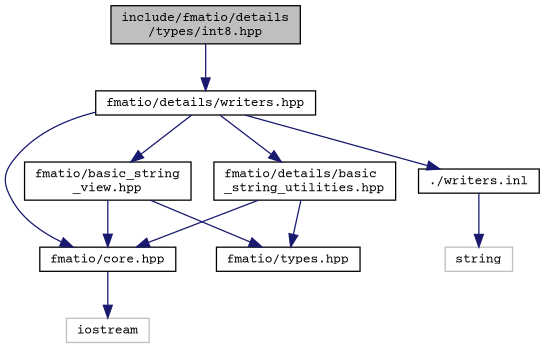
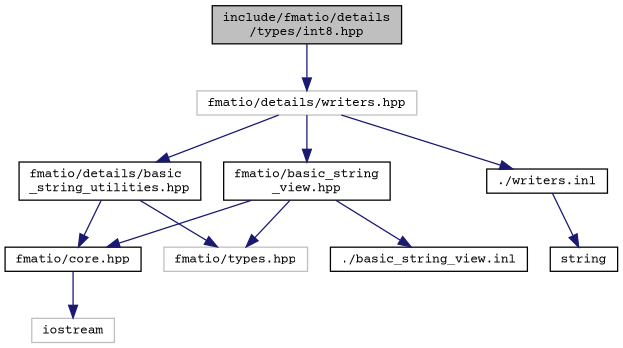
node "fmatio/details/writers.hpp": color black -> grey75
edge "fmatio/details/writers.hpp" -> "fmatio/core.hpp": removed
node "fmatio/types.hpp": color black -> grey75
node "./basic_string_view.inl": added
node "string": color grey75 -> black
